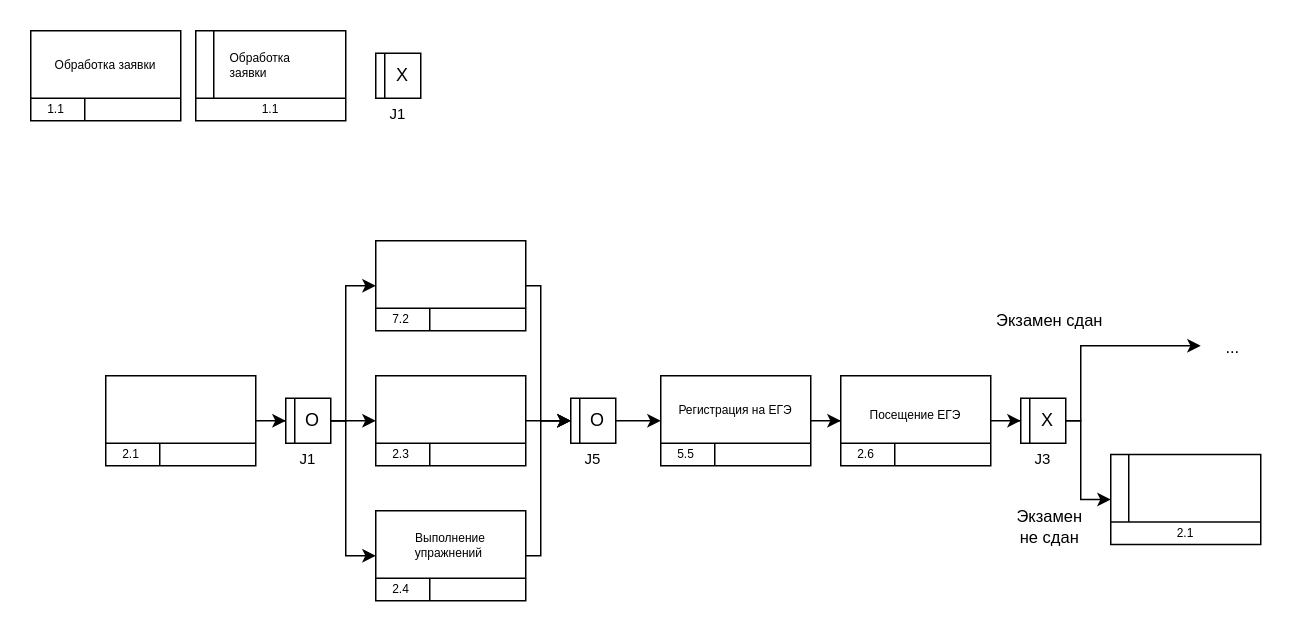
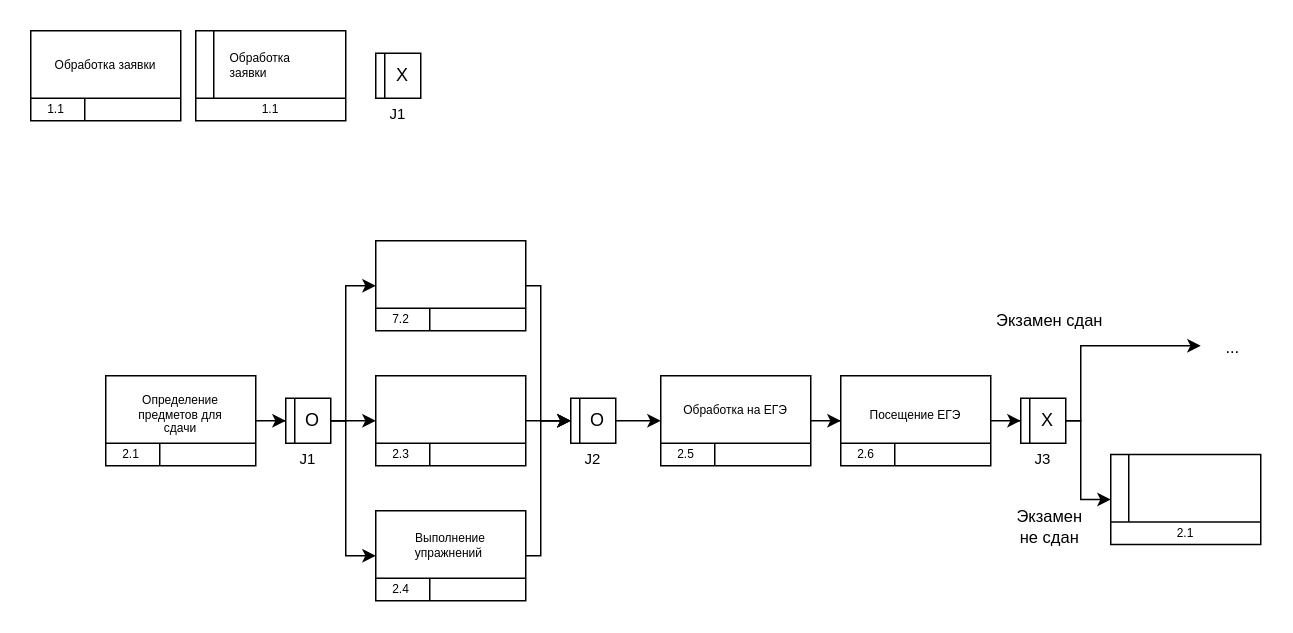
node "Определение предметов для сдачи": added
node "Регистрация на ЕГЭ": label "Регистрация на ЕГЭ" -> "Обработка на ЕГЭ"
node "5.5": label "5.5" -> "2.5"
node "J5": label "J5" -> "J2"
